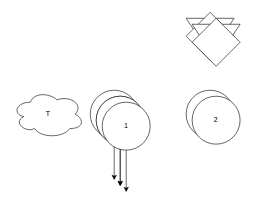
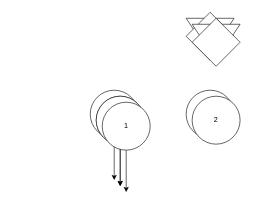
node "T": removed
